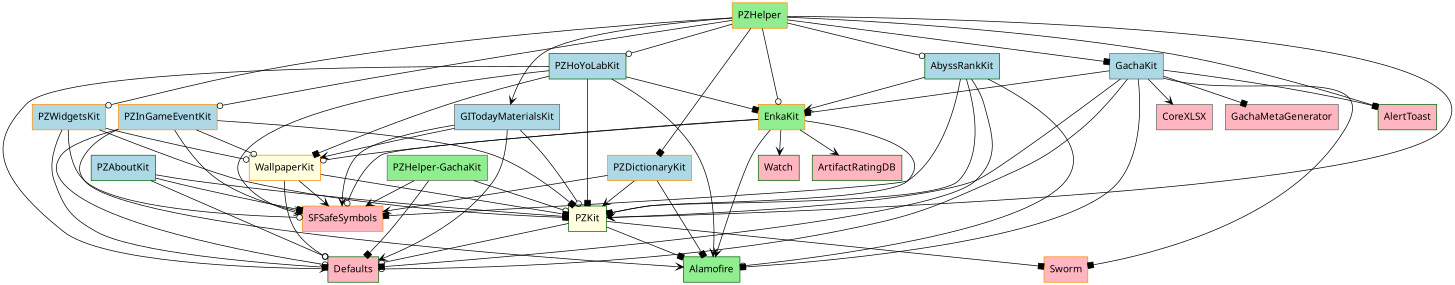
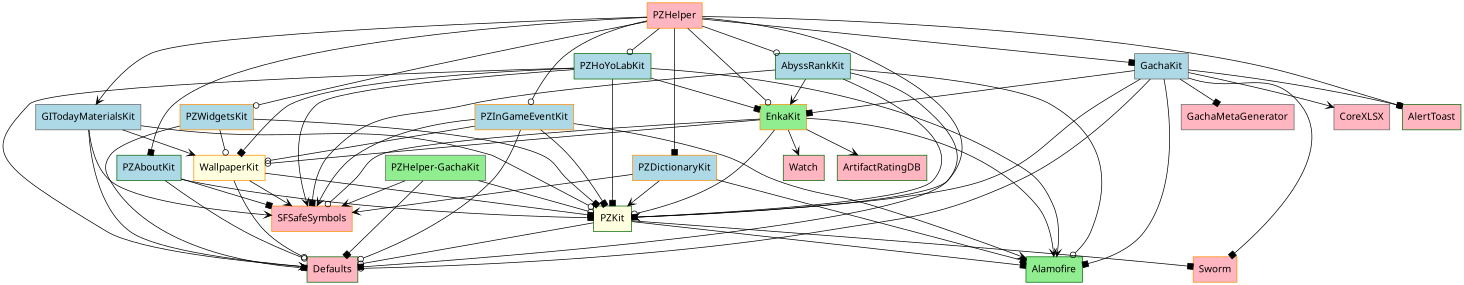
node "PZHelper": fillcolor lightgreen -> lightpink
edge "PZHelper" -> "PZAboutKit": added
edge "PZWidgetsKit" -> "SFSafeSymbols": removed
